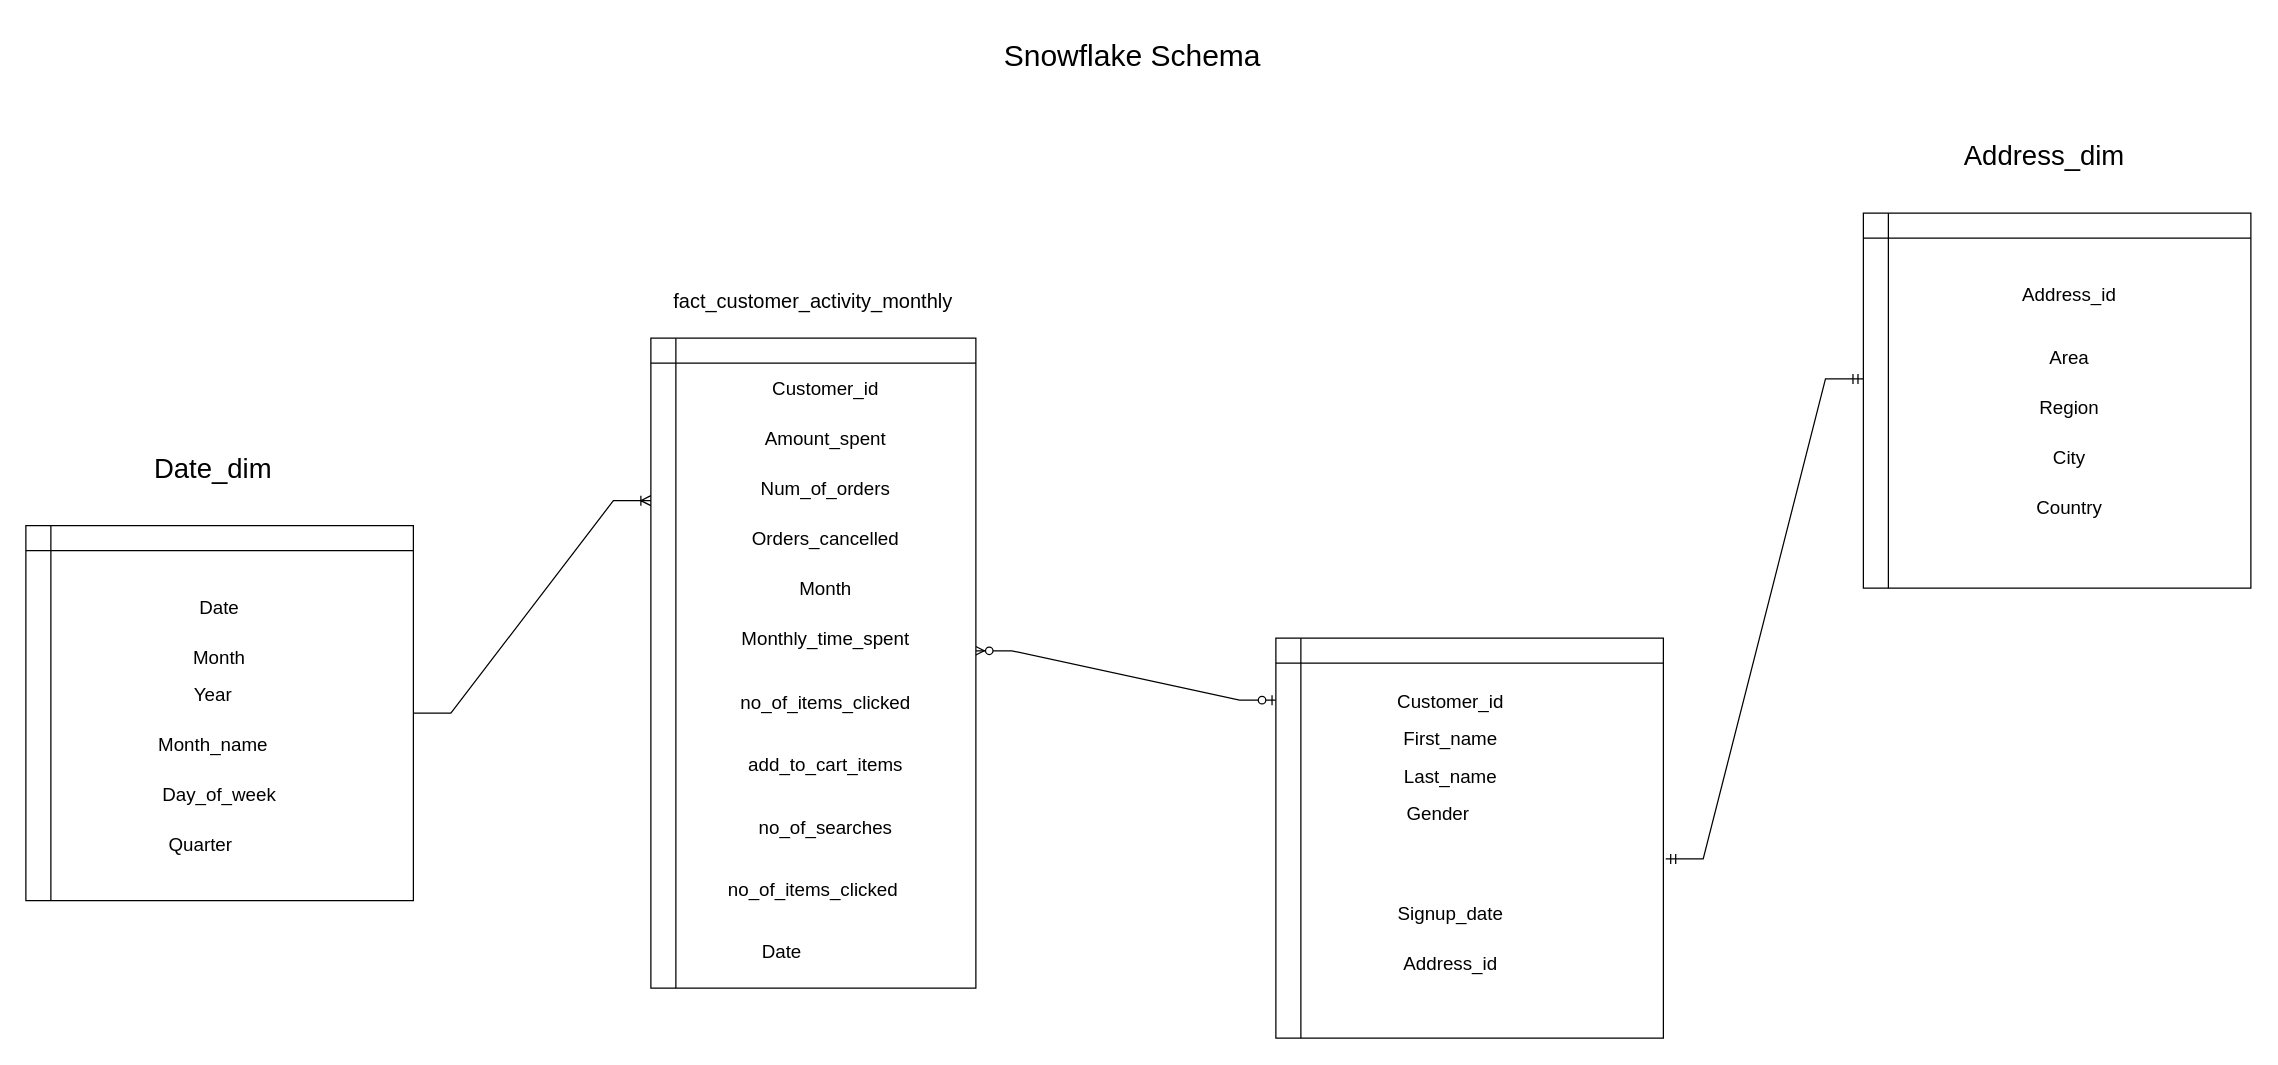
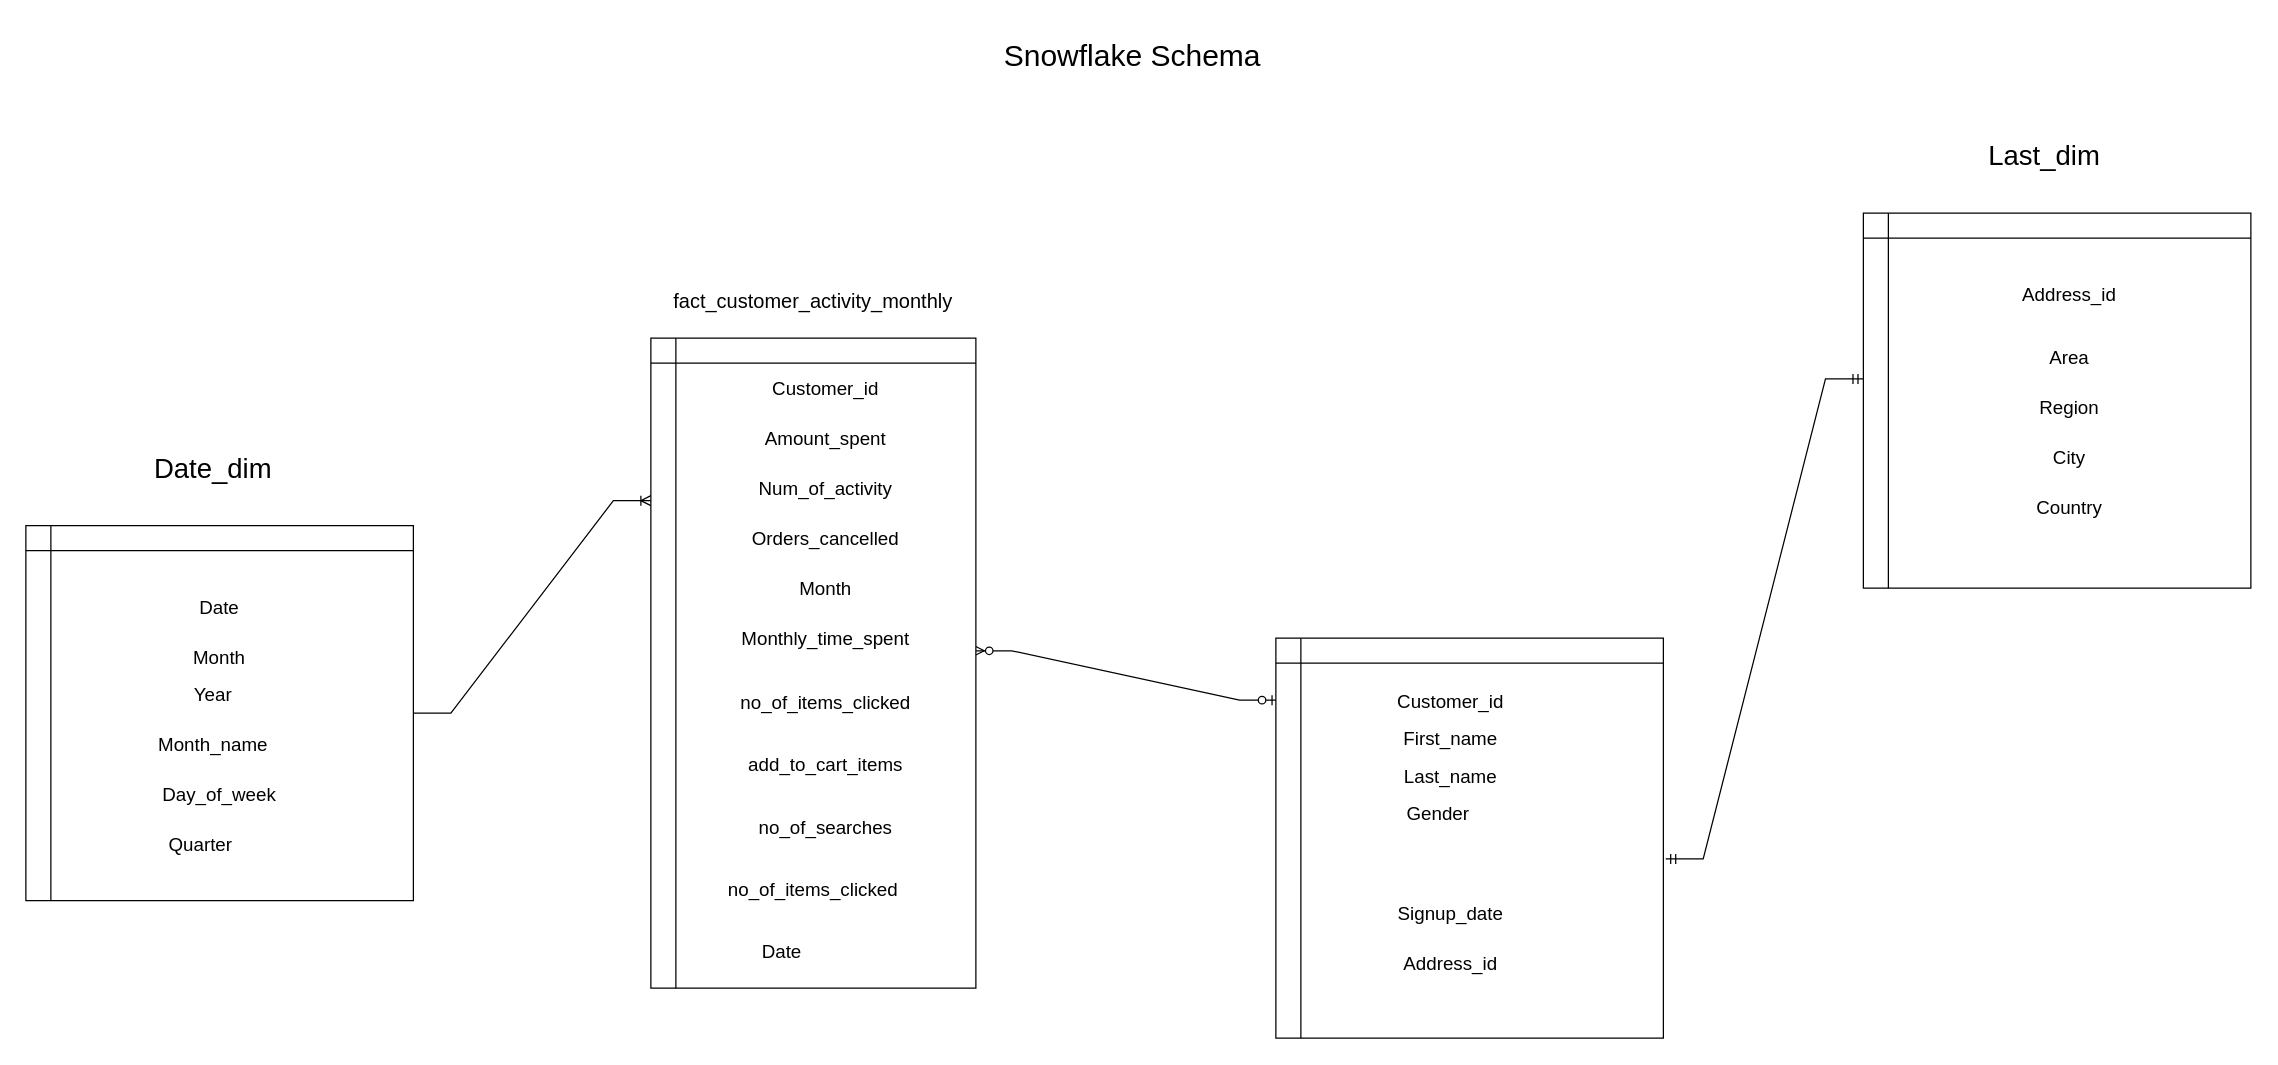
node "Address_dim": label "Address_dim" -> "Last_dim"
node "Num_of_orders": label "Num_of_orders" -> "Num_of_activity"
